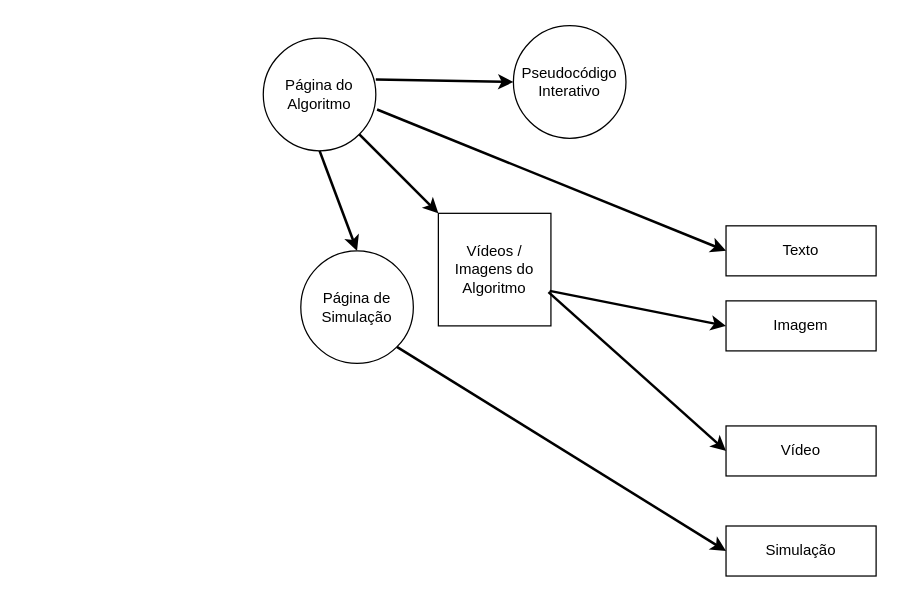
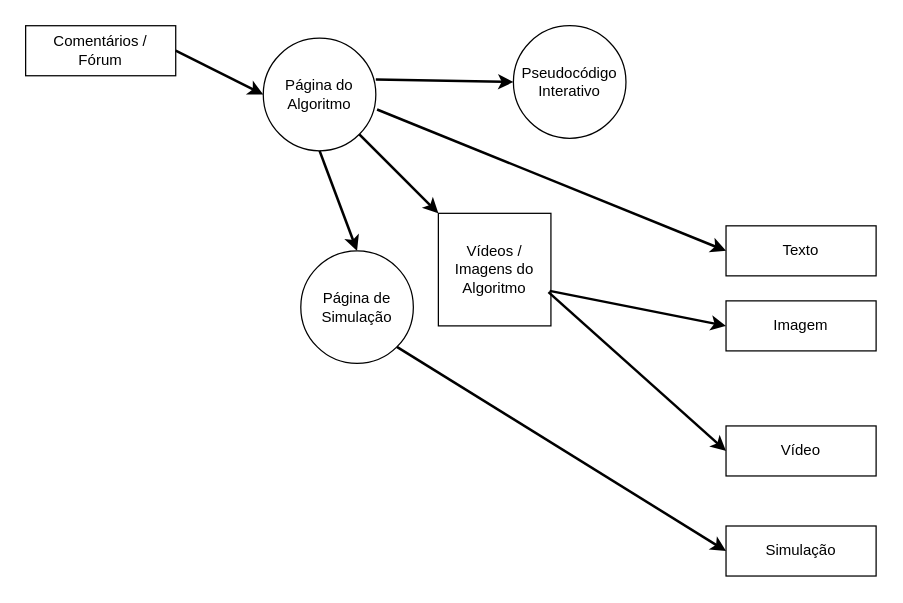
node "Comentários / Fórum": added
edge "Comentários / Fórum" -> "Página do Algoritmo": added
